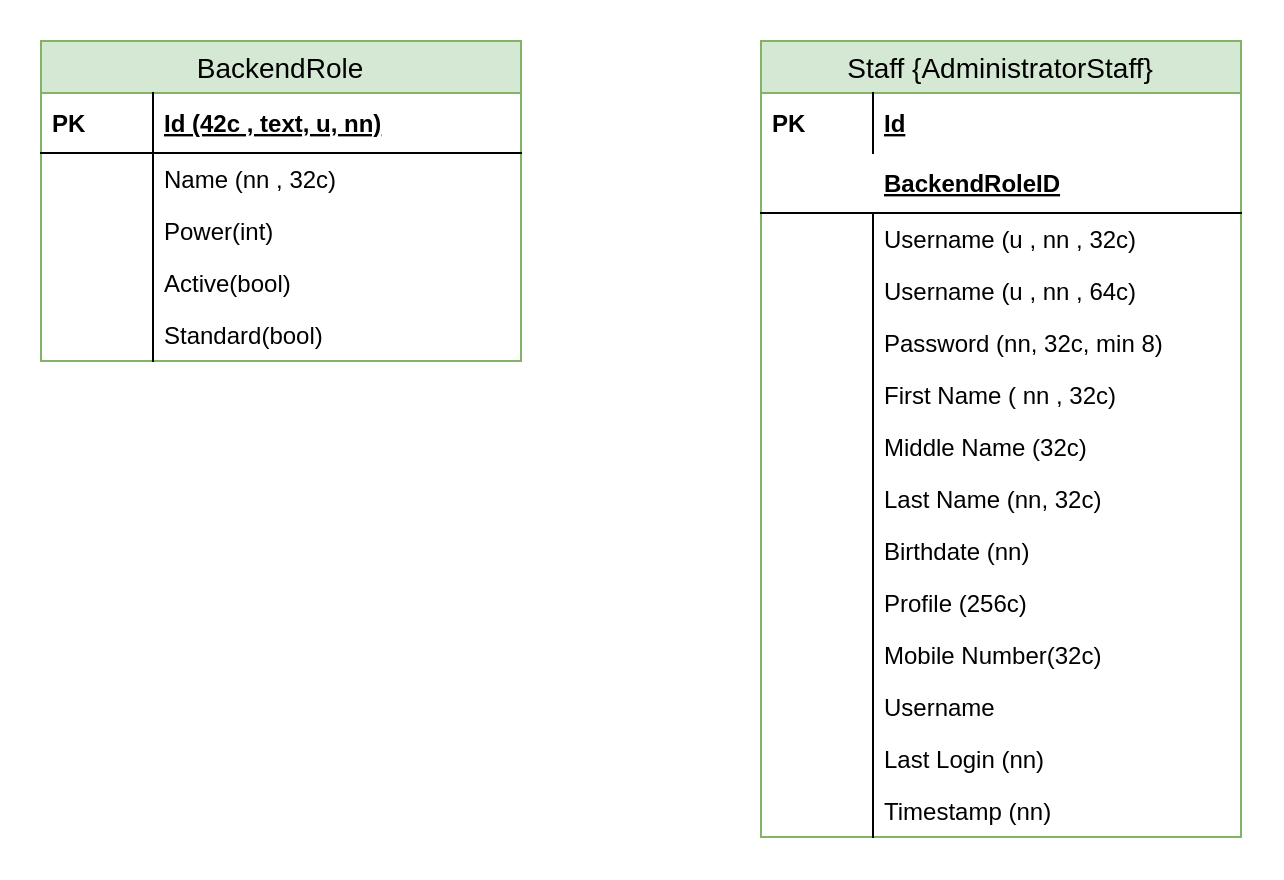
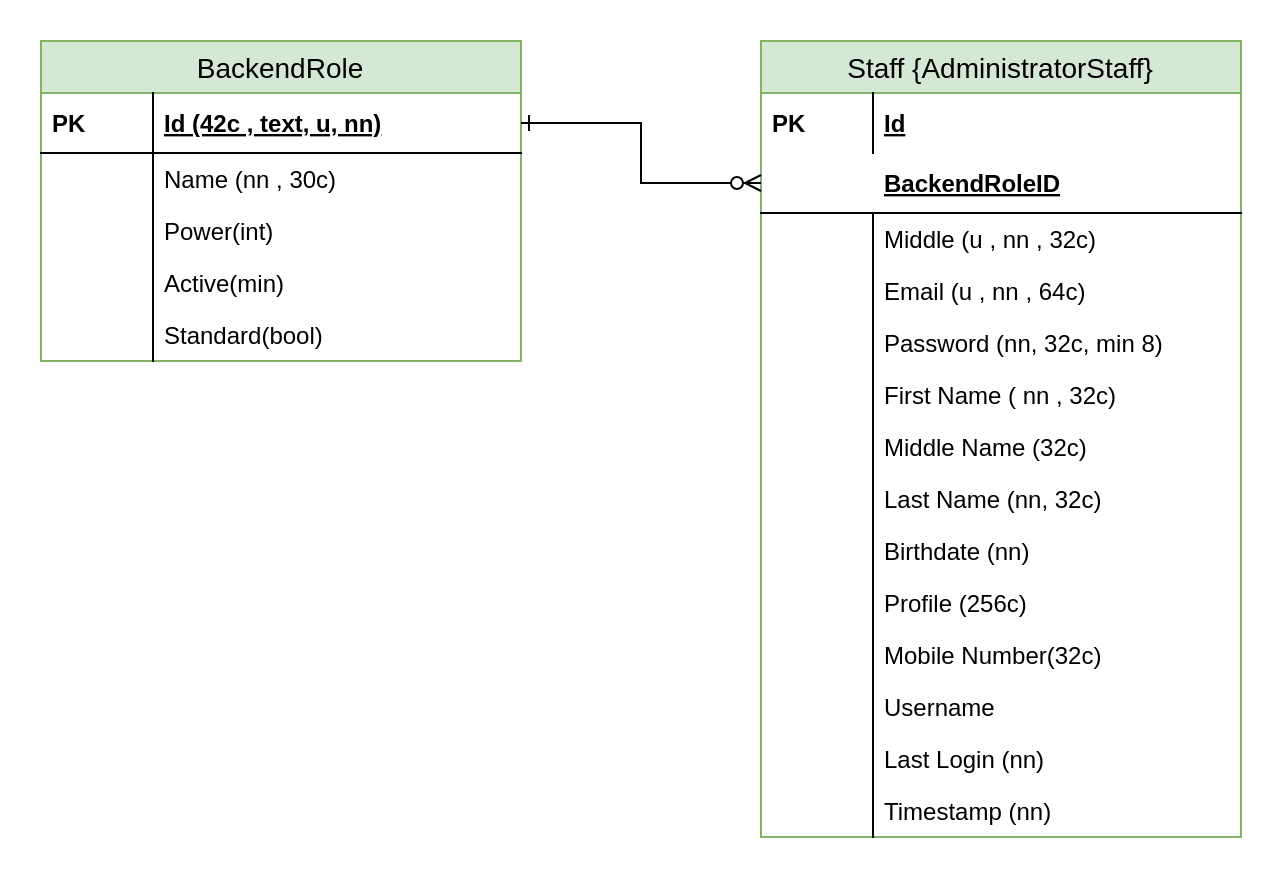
edge "Id (42c , text, u, nn)" -- "BackendRoleID": added
node "Name (nn , 32c)": label "Name (nn , 32c)" -> "Name (nn , 30c)"
node "Username (u , nn , 32c)": label "Username (u , nn , 32c)" -> "Middle (u , nn , 32c)"
node "Active(bool)": label "Active(bool)" -> "Active(min)"
node "Username (u , nn , 64c)": label "Username (u , nn , 64c)" -> "Email (u , nn , 64c)"
